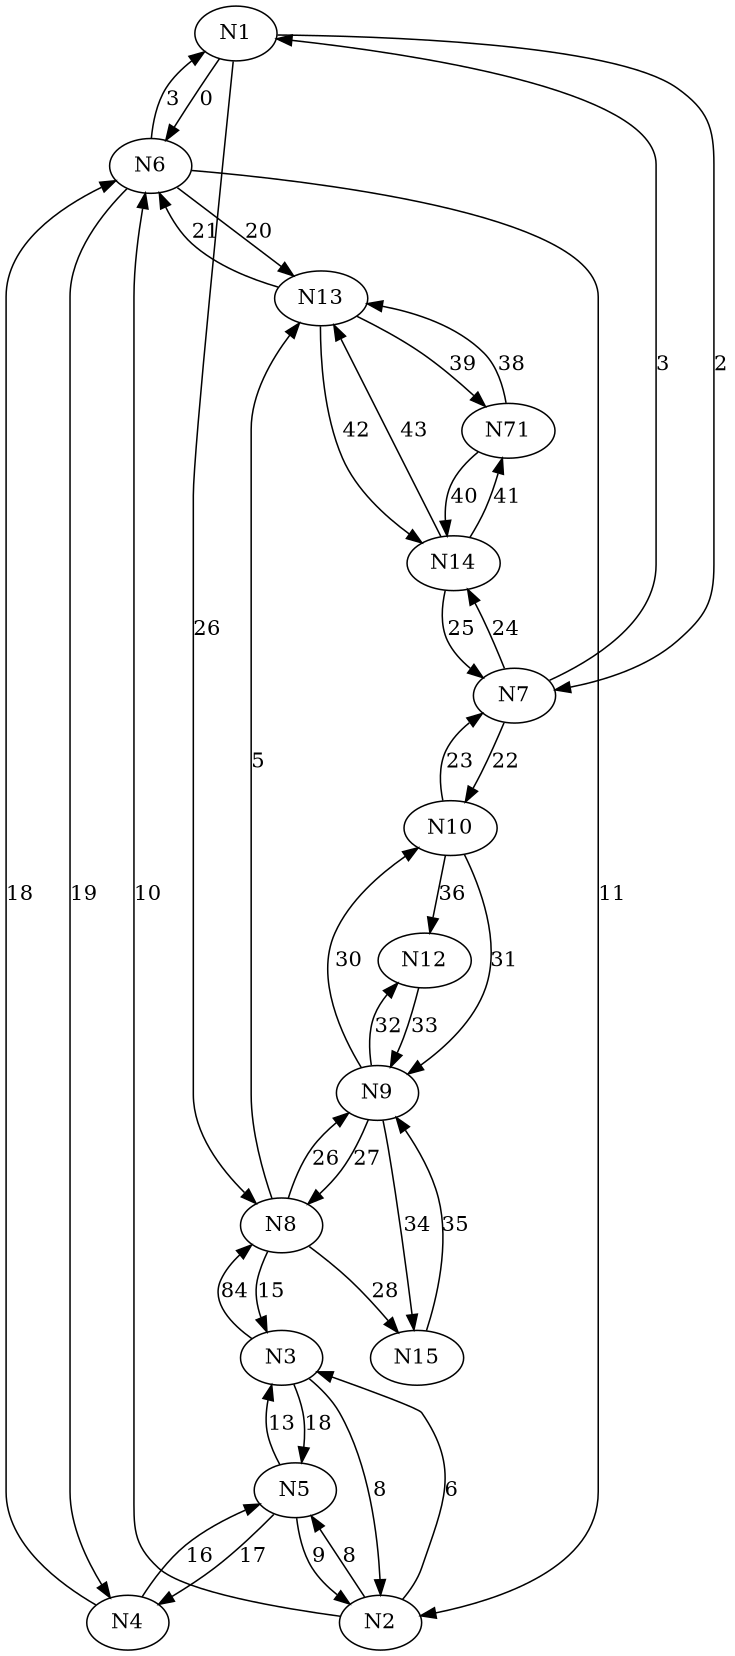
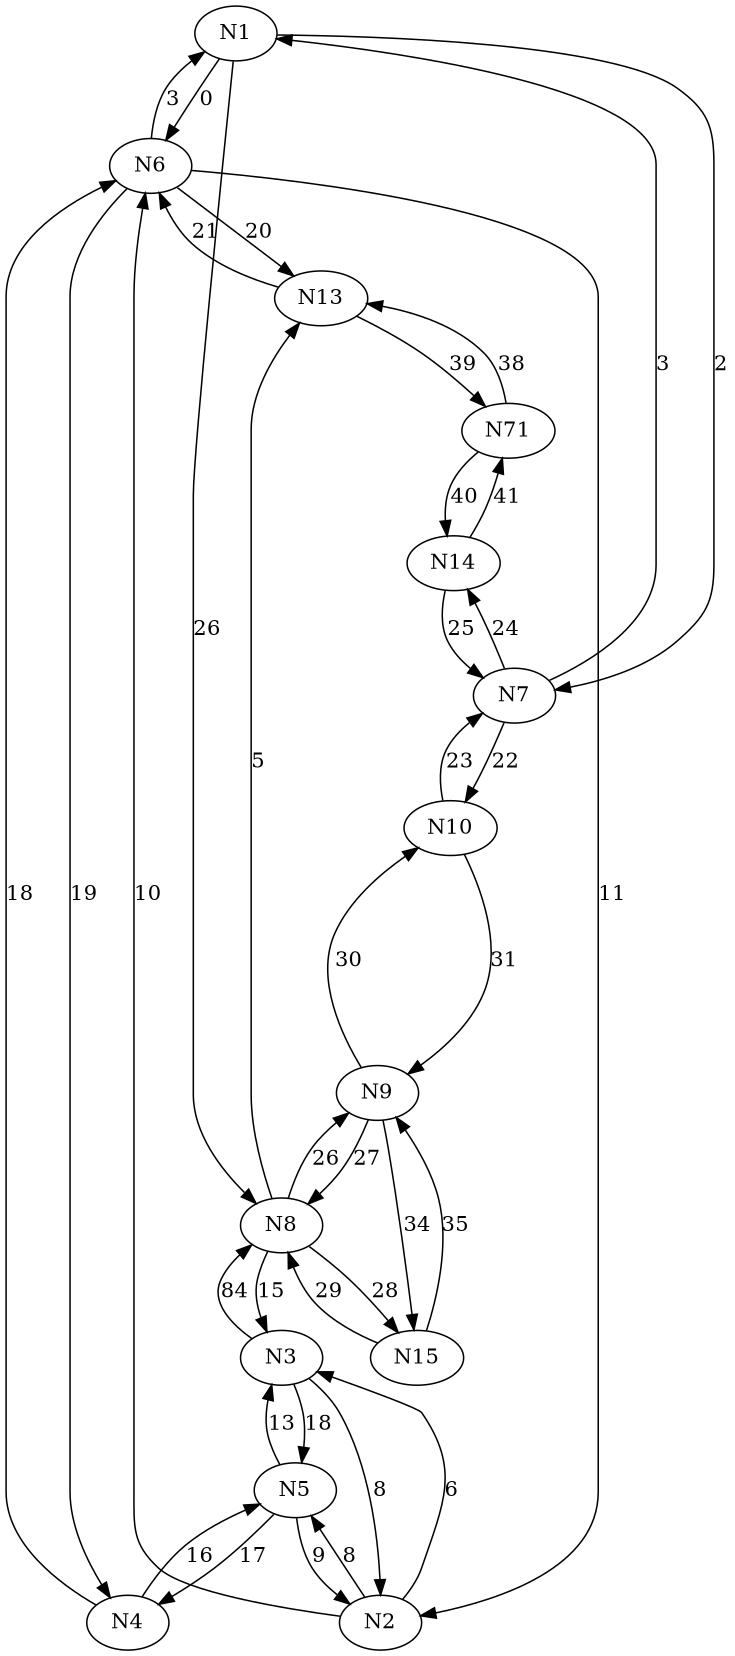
edge "N14" -> "N13": removed, label "43"
edge "N13" -> "N14": removed, label "42"
node "N12": removed
edge "N15" -> "N8": added, label "29"
